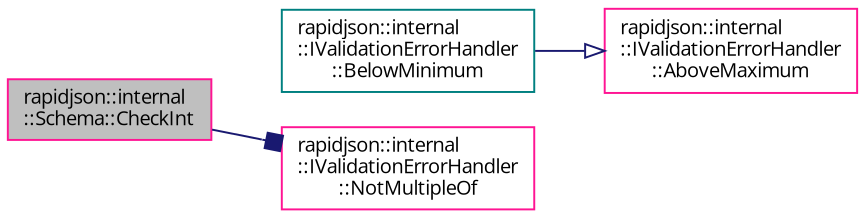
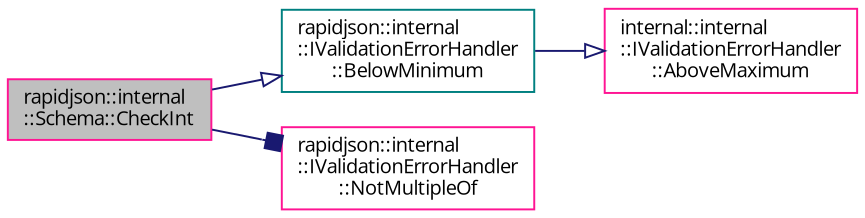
node "rapidjson::internal ::IValidationErrorHandler ::AboveMaximum": label "rapidjson::internal ::IValidationErrorHandler ::AboveMaximum" -> "internal::internal ::IValidationErrorHandler ::AboveMaximum"
edge "rapidjson::internal ::Schema::CheckInt" -> "rapidjson::internal ::IValidationErrorHandler ::BelowMinimum": added
